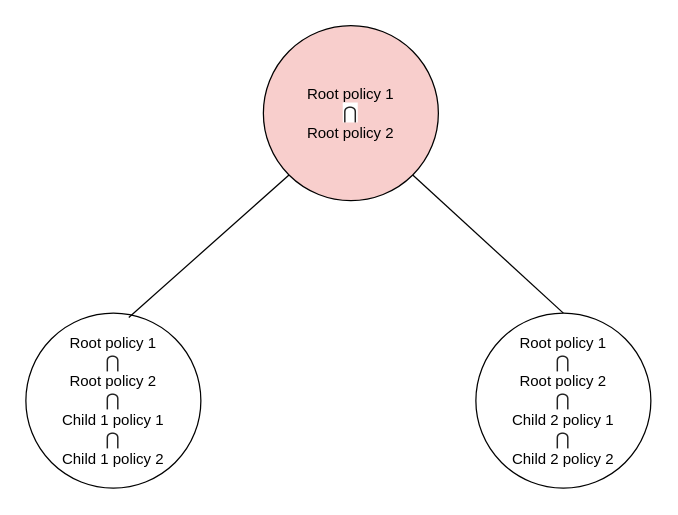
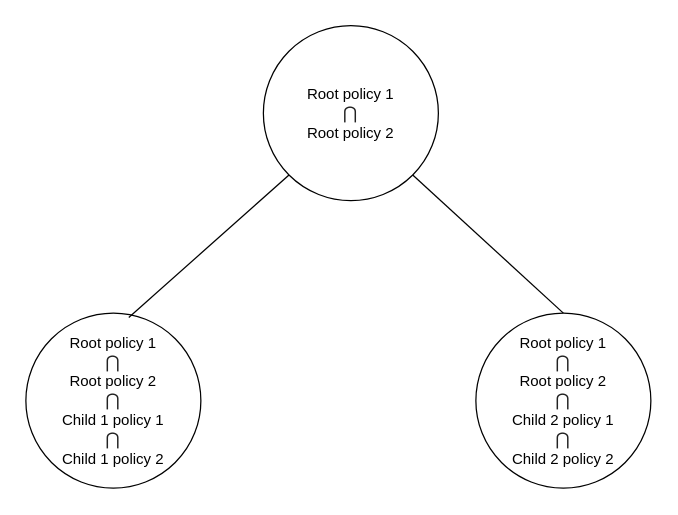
node "Root policy 1 ⋂ Root policy 2": fillcolor #f8cecc -> #ffffff
